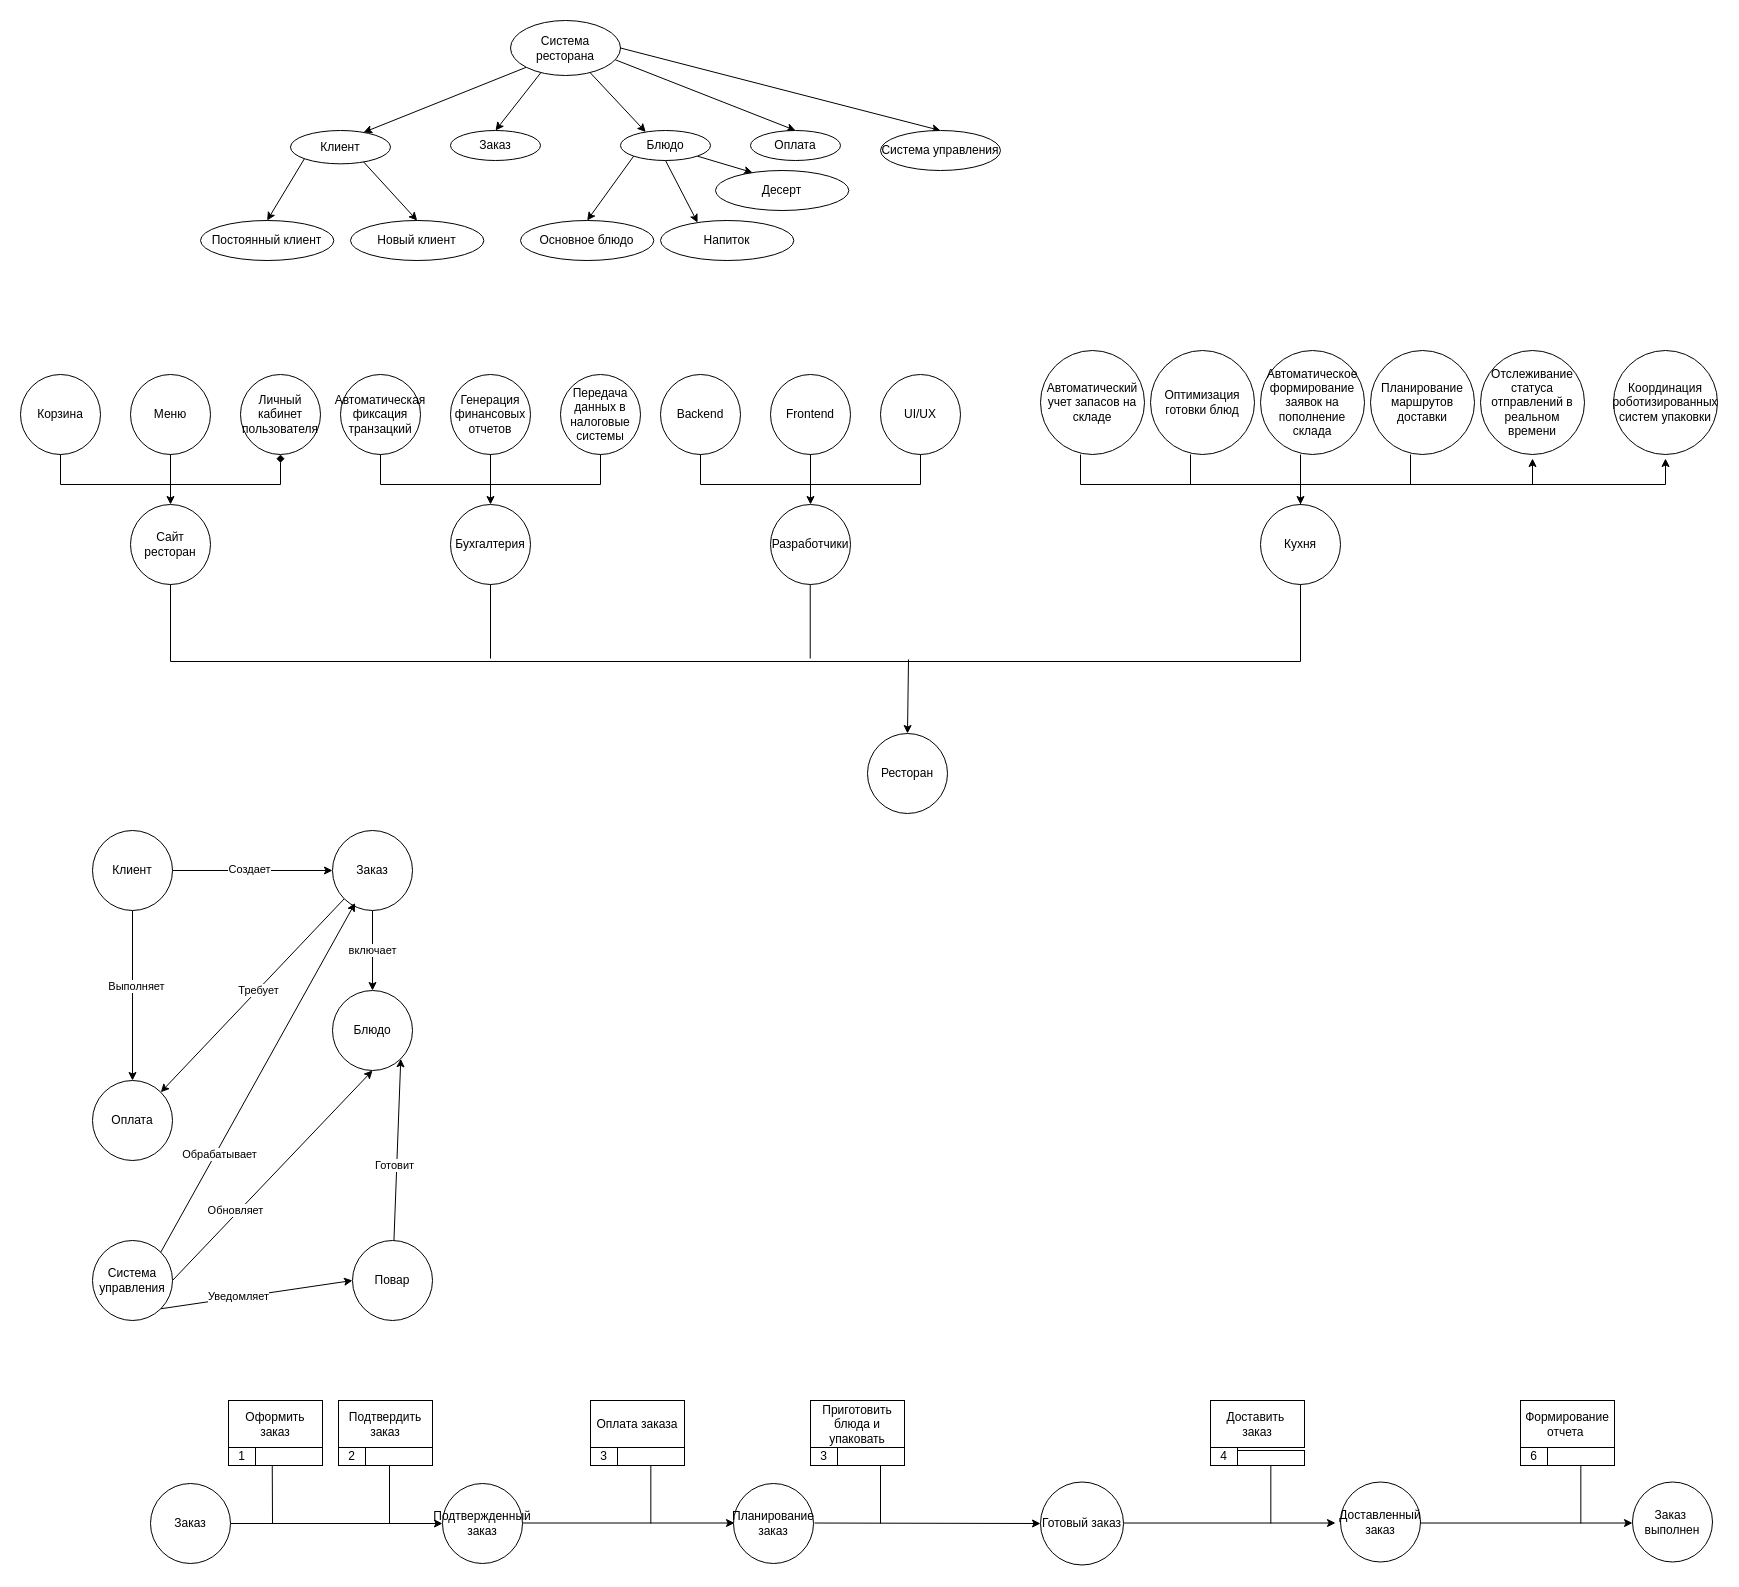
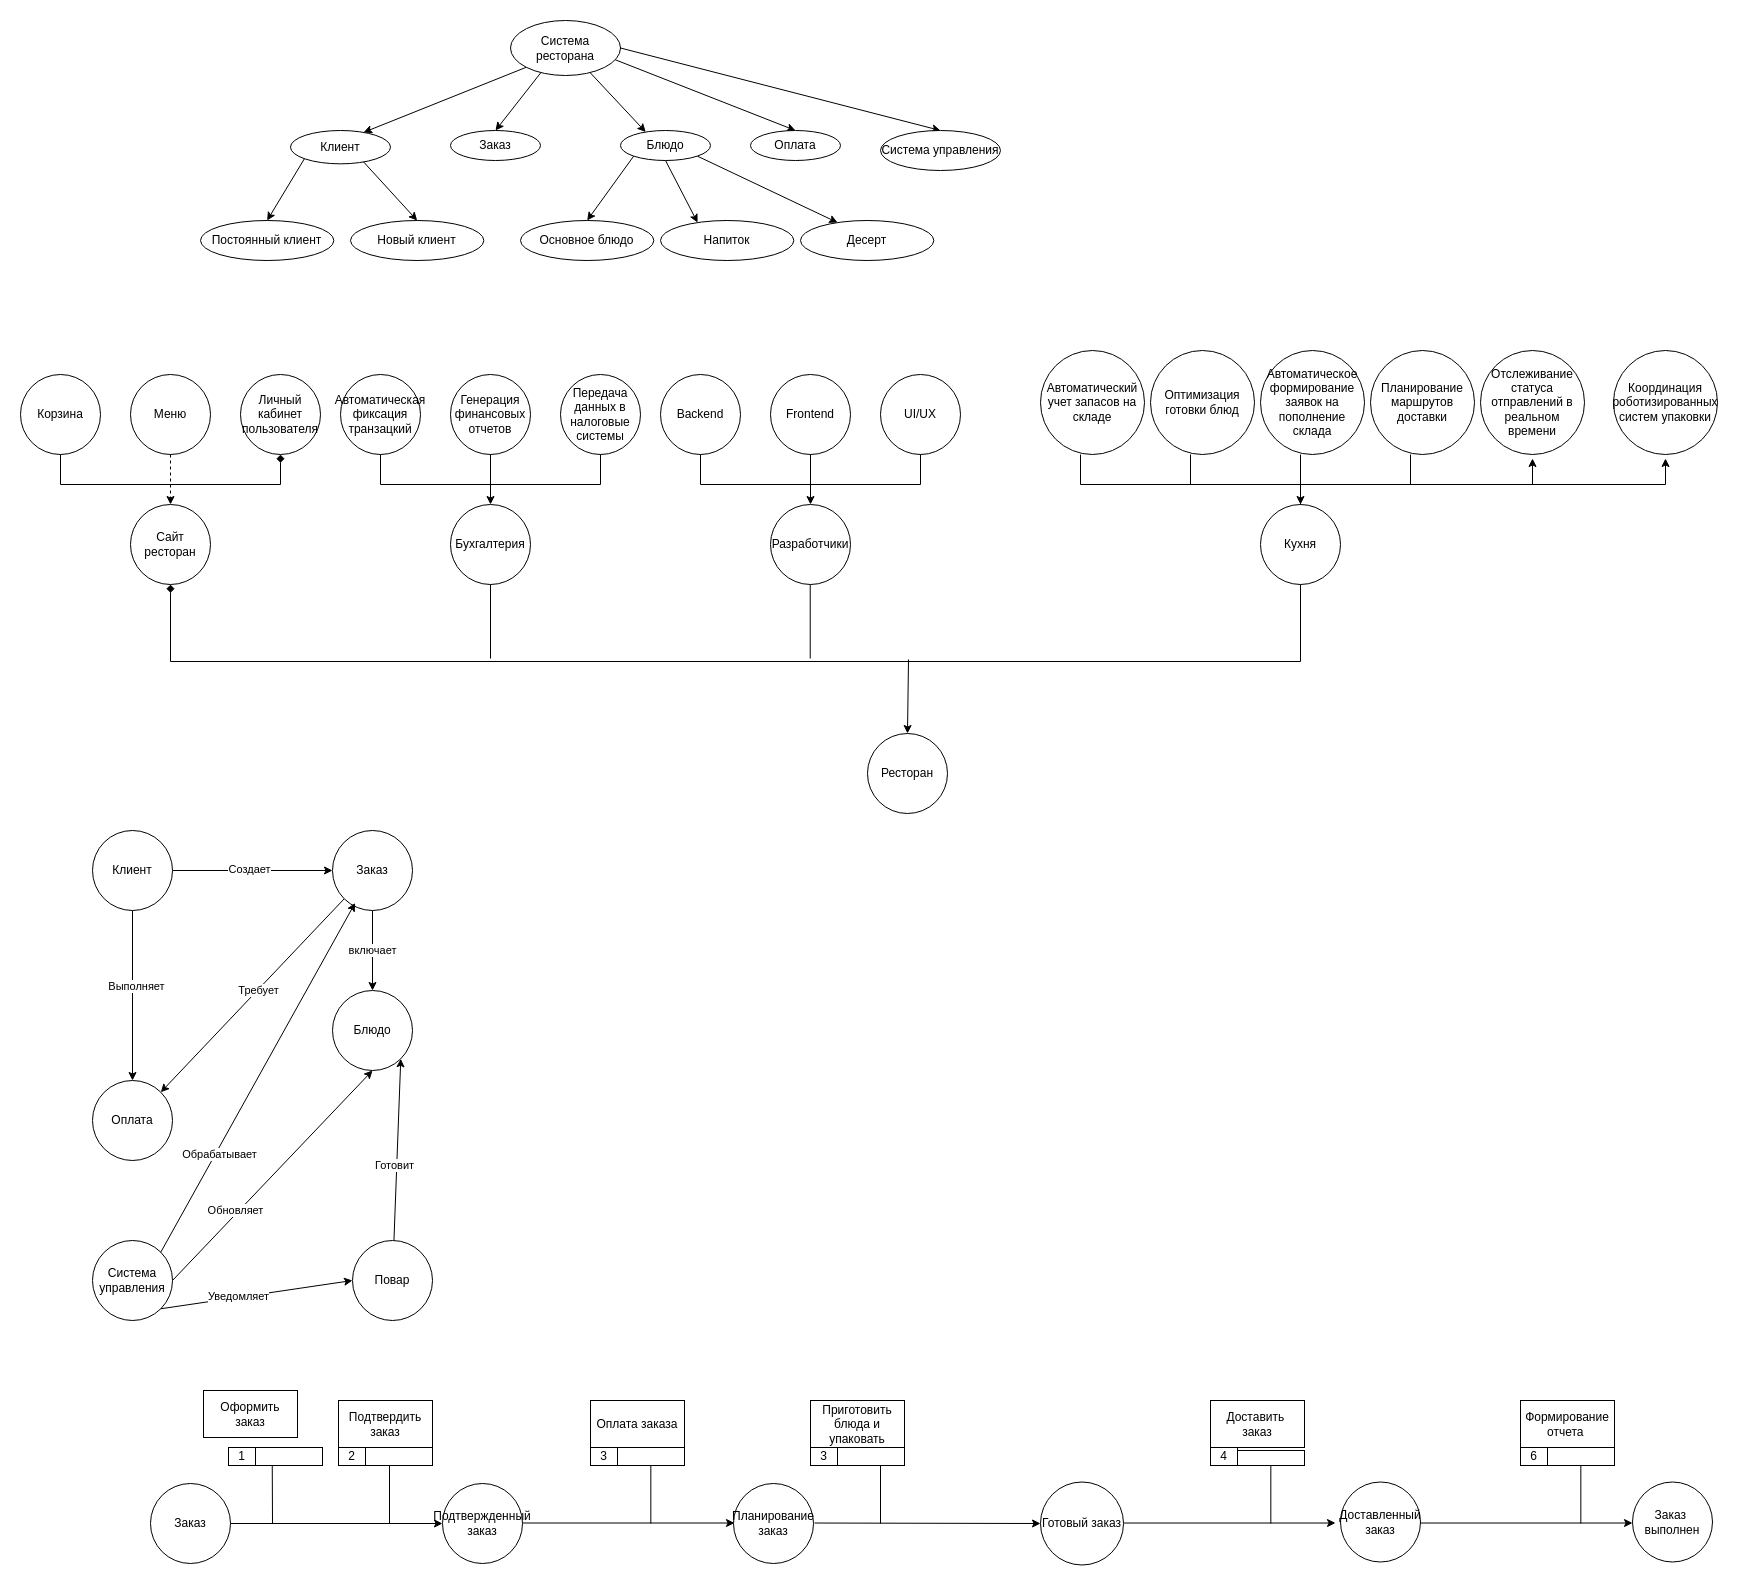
node "Десерт": moved (782, 191) -> (867, 241)
edge "Меню" -> "Сайт ресторан": style solid -> dashed
edge "Сайт ресторан" -- "Кухня": arrowhead none -> diamond
node "Оформить заказ": moved (276, 1424) -> (251, 1414)
